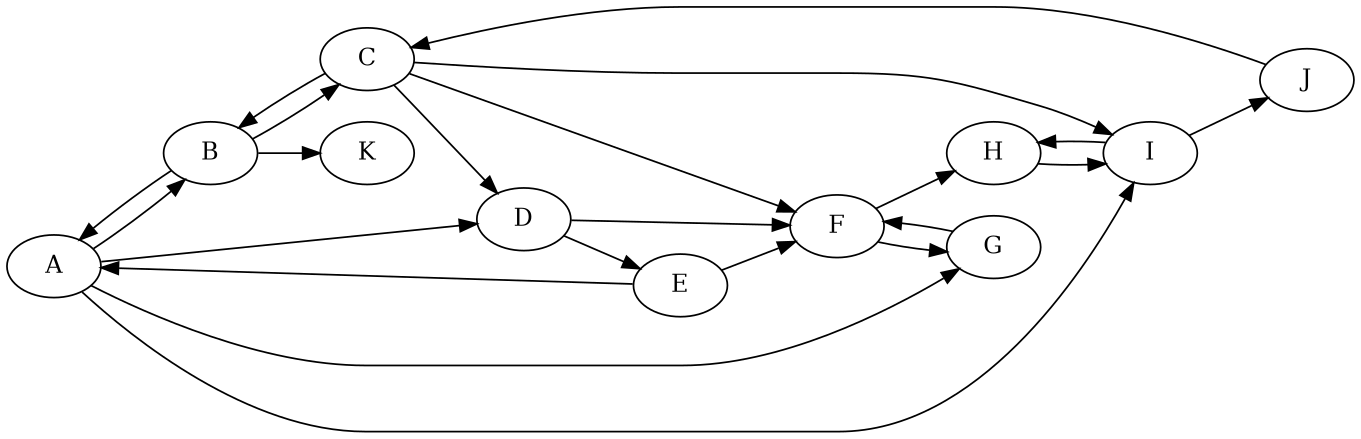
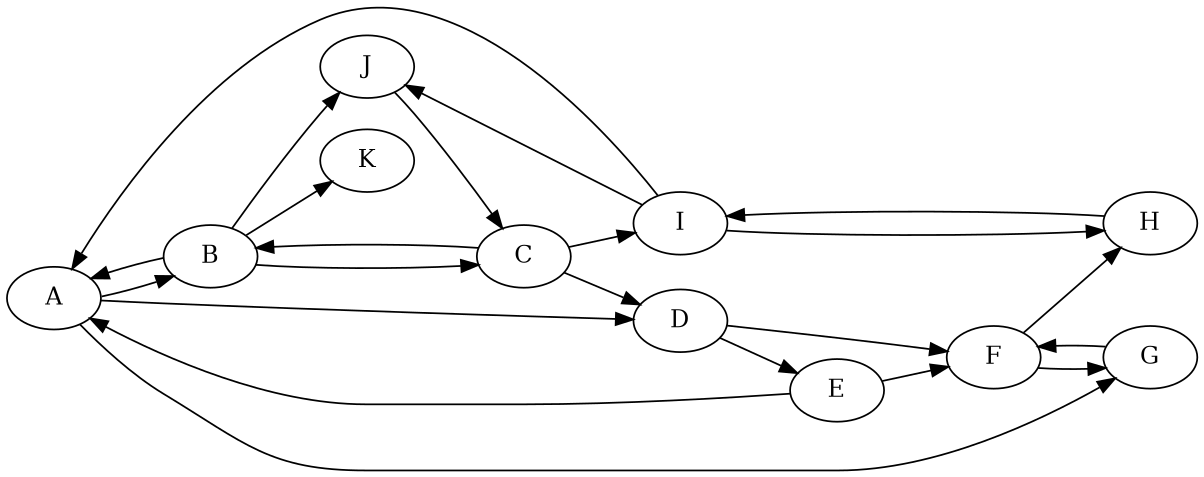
edge "C" -> "F": removed
edge "B" -> "J": added
edge "A" -> "I": reversed
